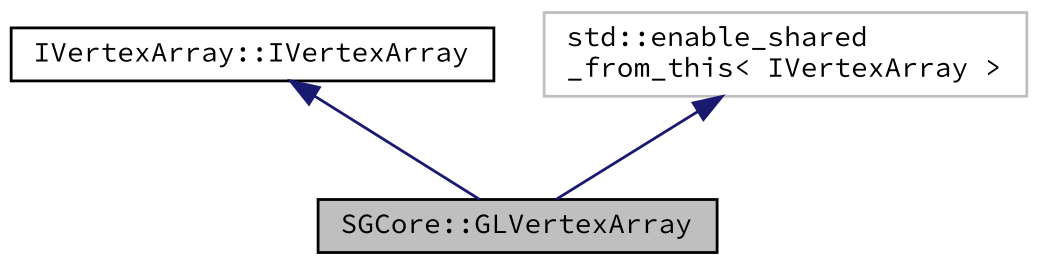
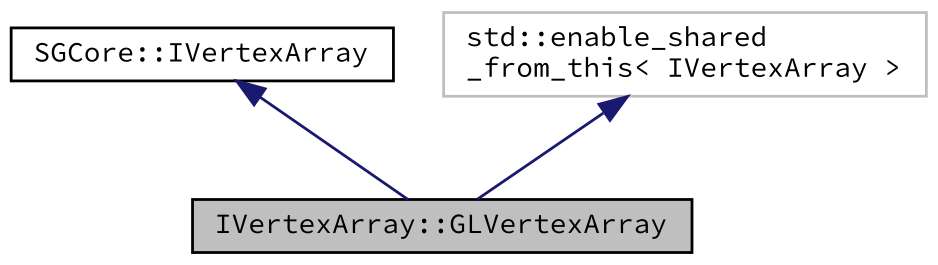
node "IVertexArray::IVertexArray": label "IVertexArray::IVertexArray" -> "SGCore::IVertexArray"
node "SGCore::GLVertexArray": label "SGCore::GLVertexArray" -> "IVertexArray::GLVertexArray"
